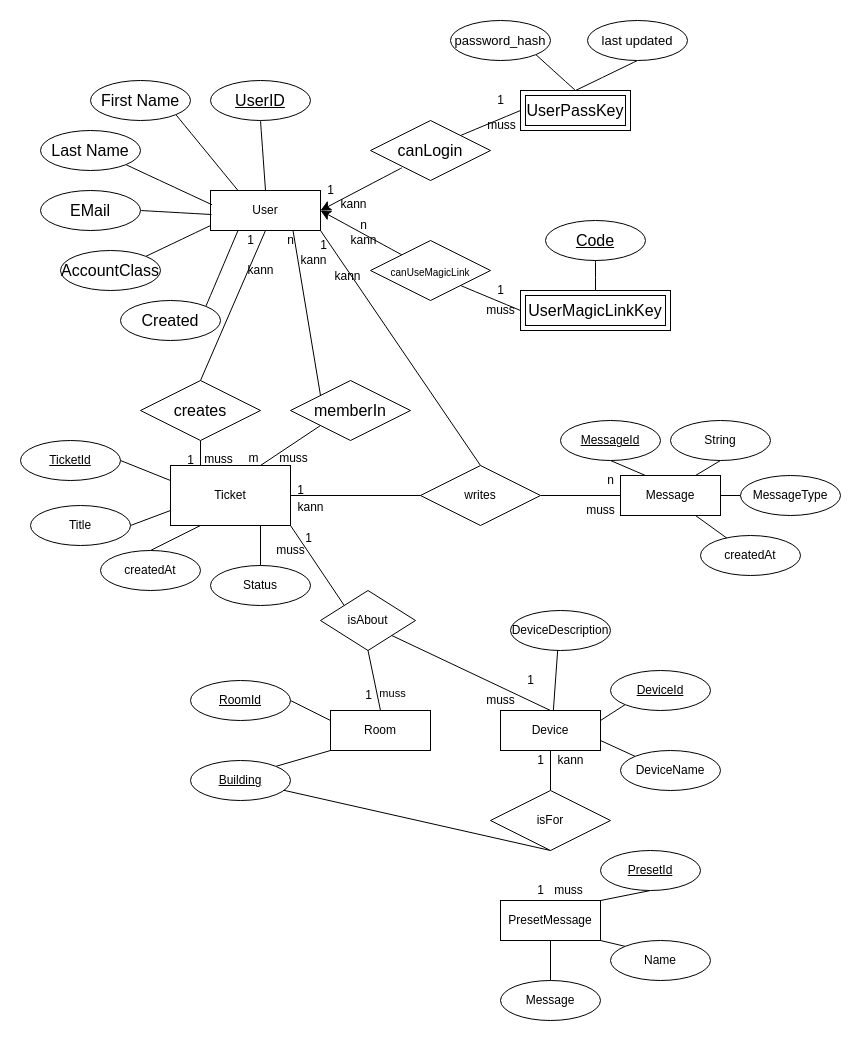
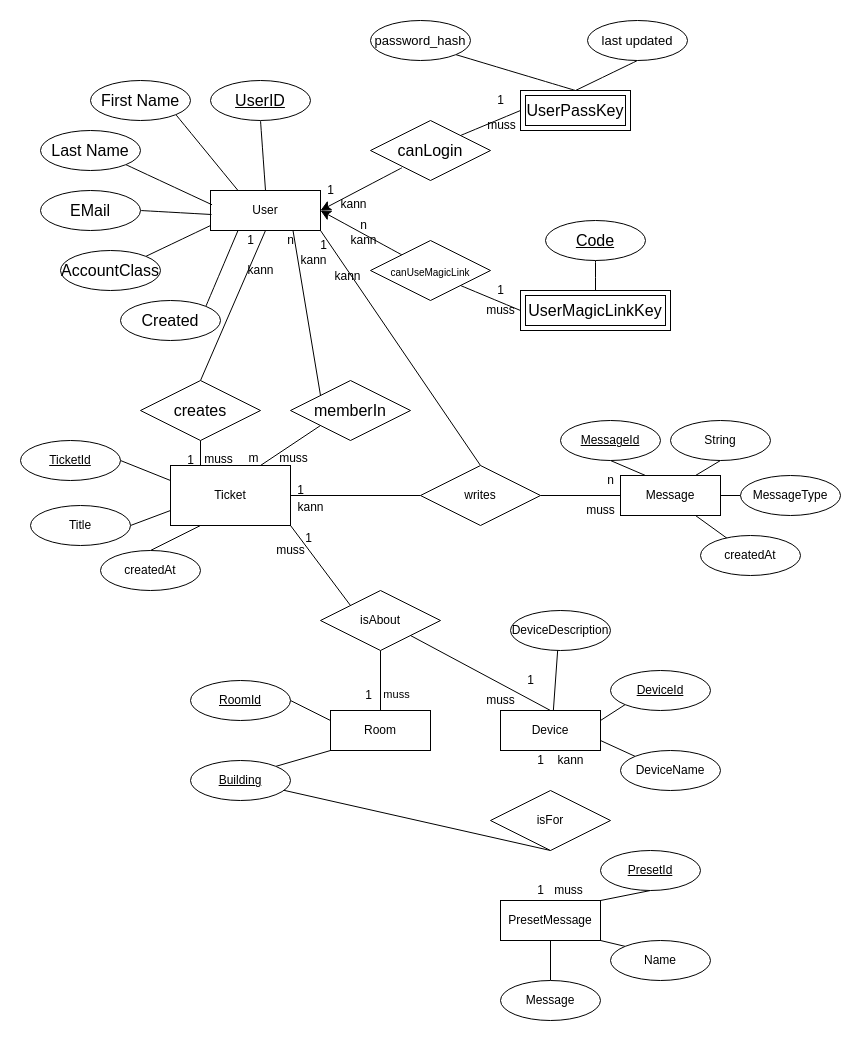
node "password_hash": moved (501, 41) -> (421, 41)
edge "Ticket" -- "Status": removed
node "Status": removed
node "isAbout": size 95x60 -> 120x60
edge "Device" -- "isFor": removed
